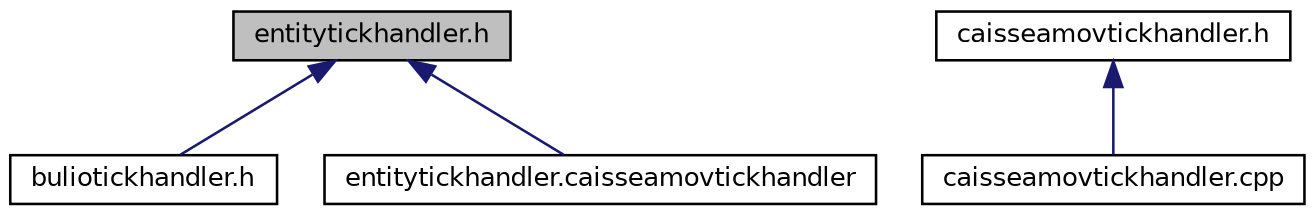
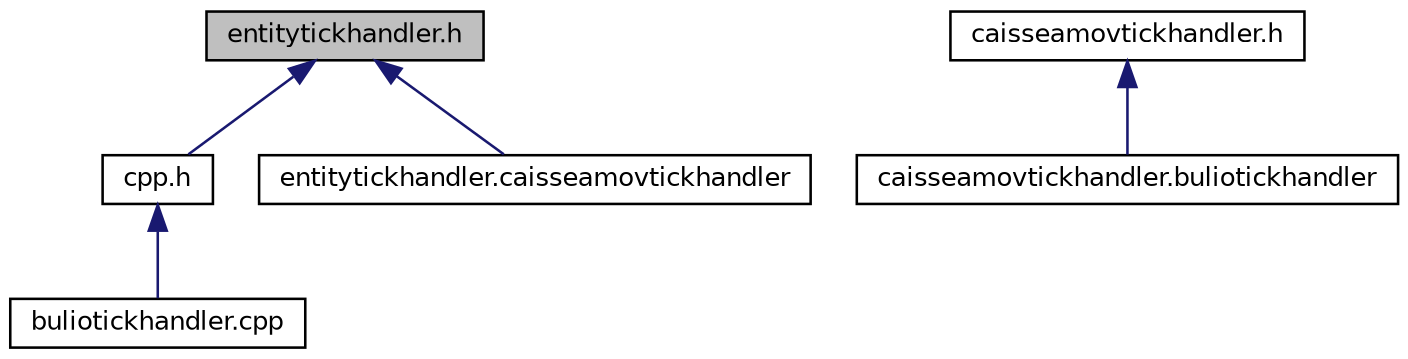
node "buliotickhandler.h": label "buliotickhandler.h" -> "cpp.h"
node "caisseamovtickhandler.cpp": label "caisseamovtickhandler.cpp" -> "caisseamovtickhandler.buliotickhandler"
node "buliotickhandler.cpp": added
